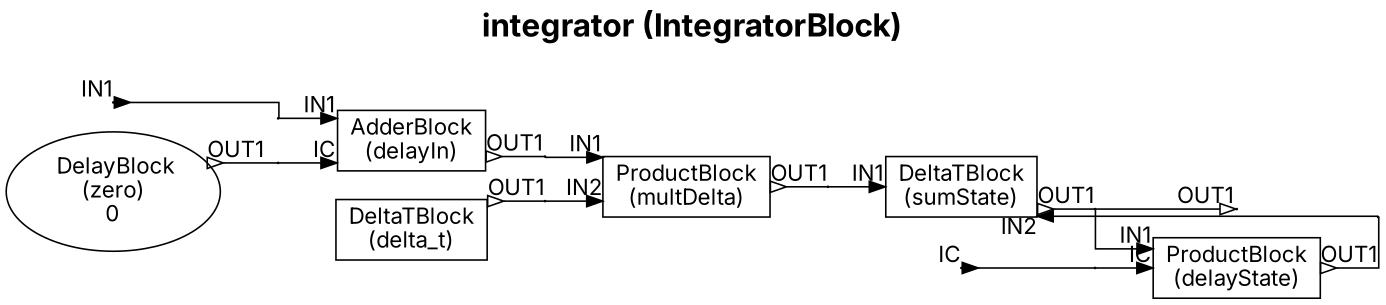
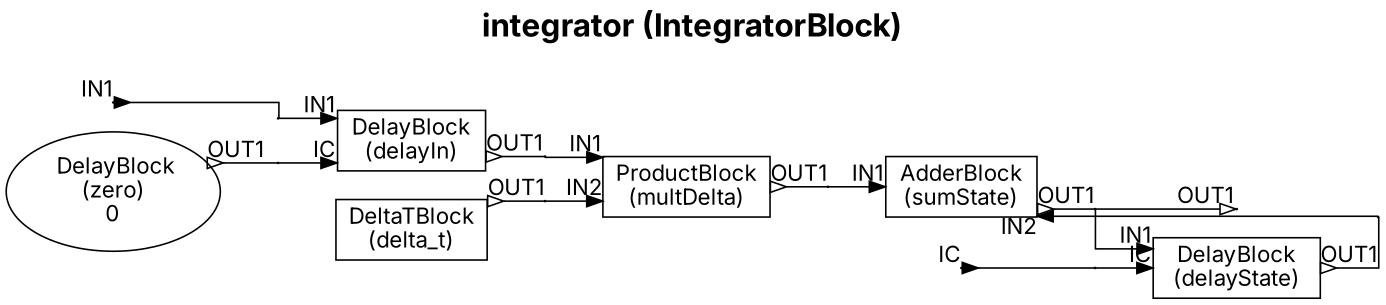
node "AdderBlock (delayIn)": label "AdderBlock (delayIn)" -> "DelayBlock (delayIn)"
node "DeltaTBlock (sumState)": label "DeltaTBlock (sumState)" -> "AdderBlock (sumState)"
node "ProductBlock (delayState)": label "ProductBlock (delayState)" -> "DelayBlock (delayState)"
